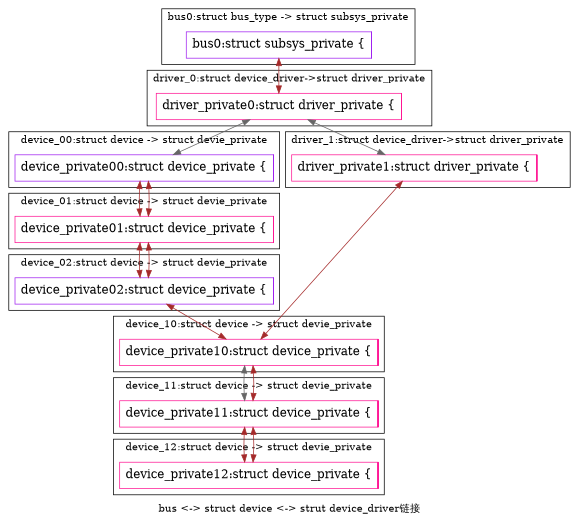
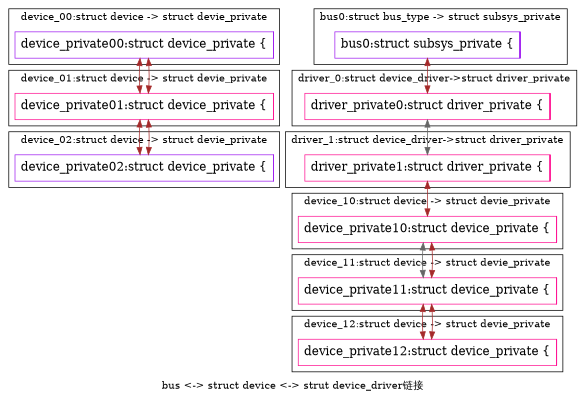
edge "driver_private0:struct driver_private {" -- "device_private00:struct device_private {": removed
edge "device_private02:struct device_private {" -- "device_private10:struct device_private {": removed
